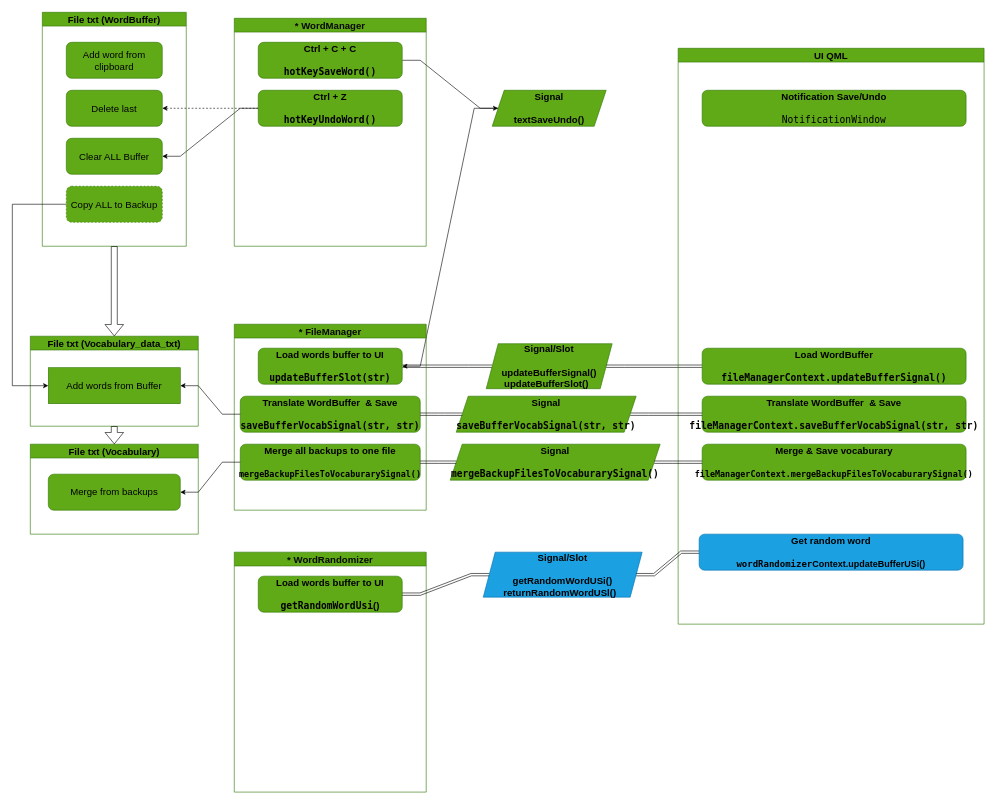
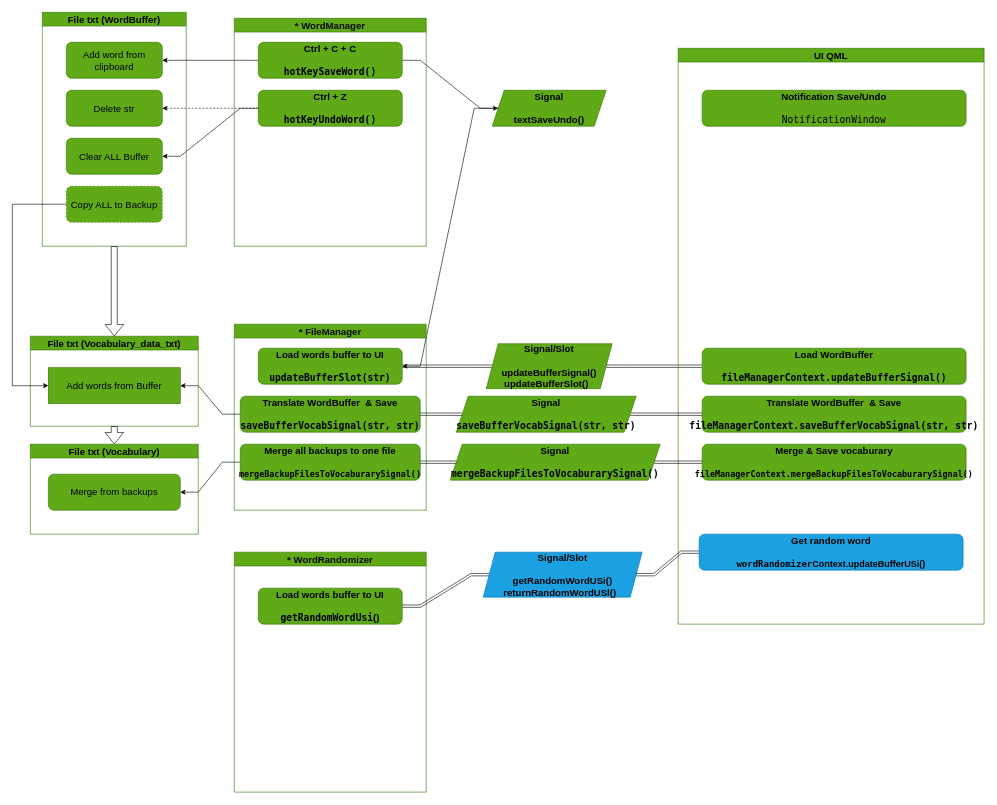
edge "Ctrl + C + ChotKeySaveWord()" -> "Add word from clipboard": added
node "Delete last": label "Delete last" -> "Delete str"
node "Load words buffer to UI getRandomWordUsi()": moved (330, 594) -> (330, 606)
